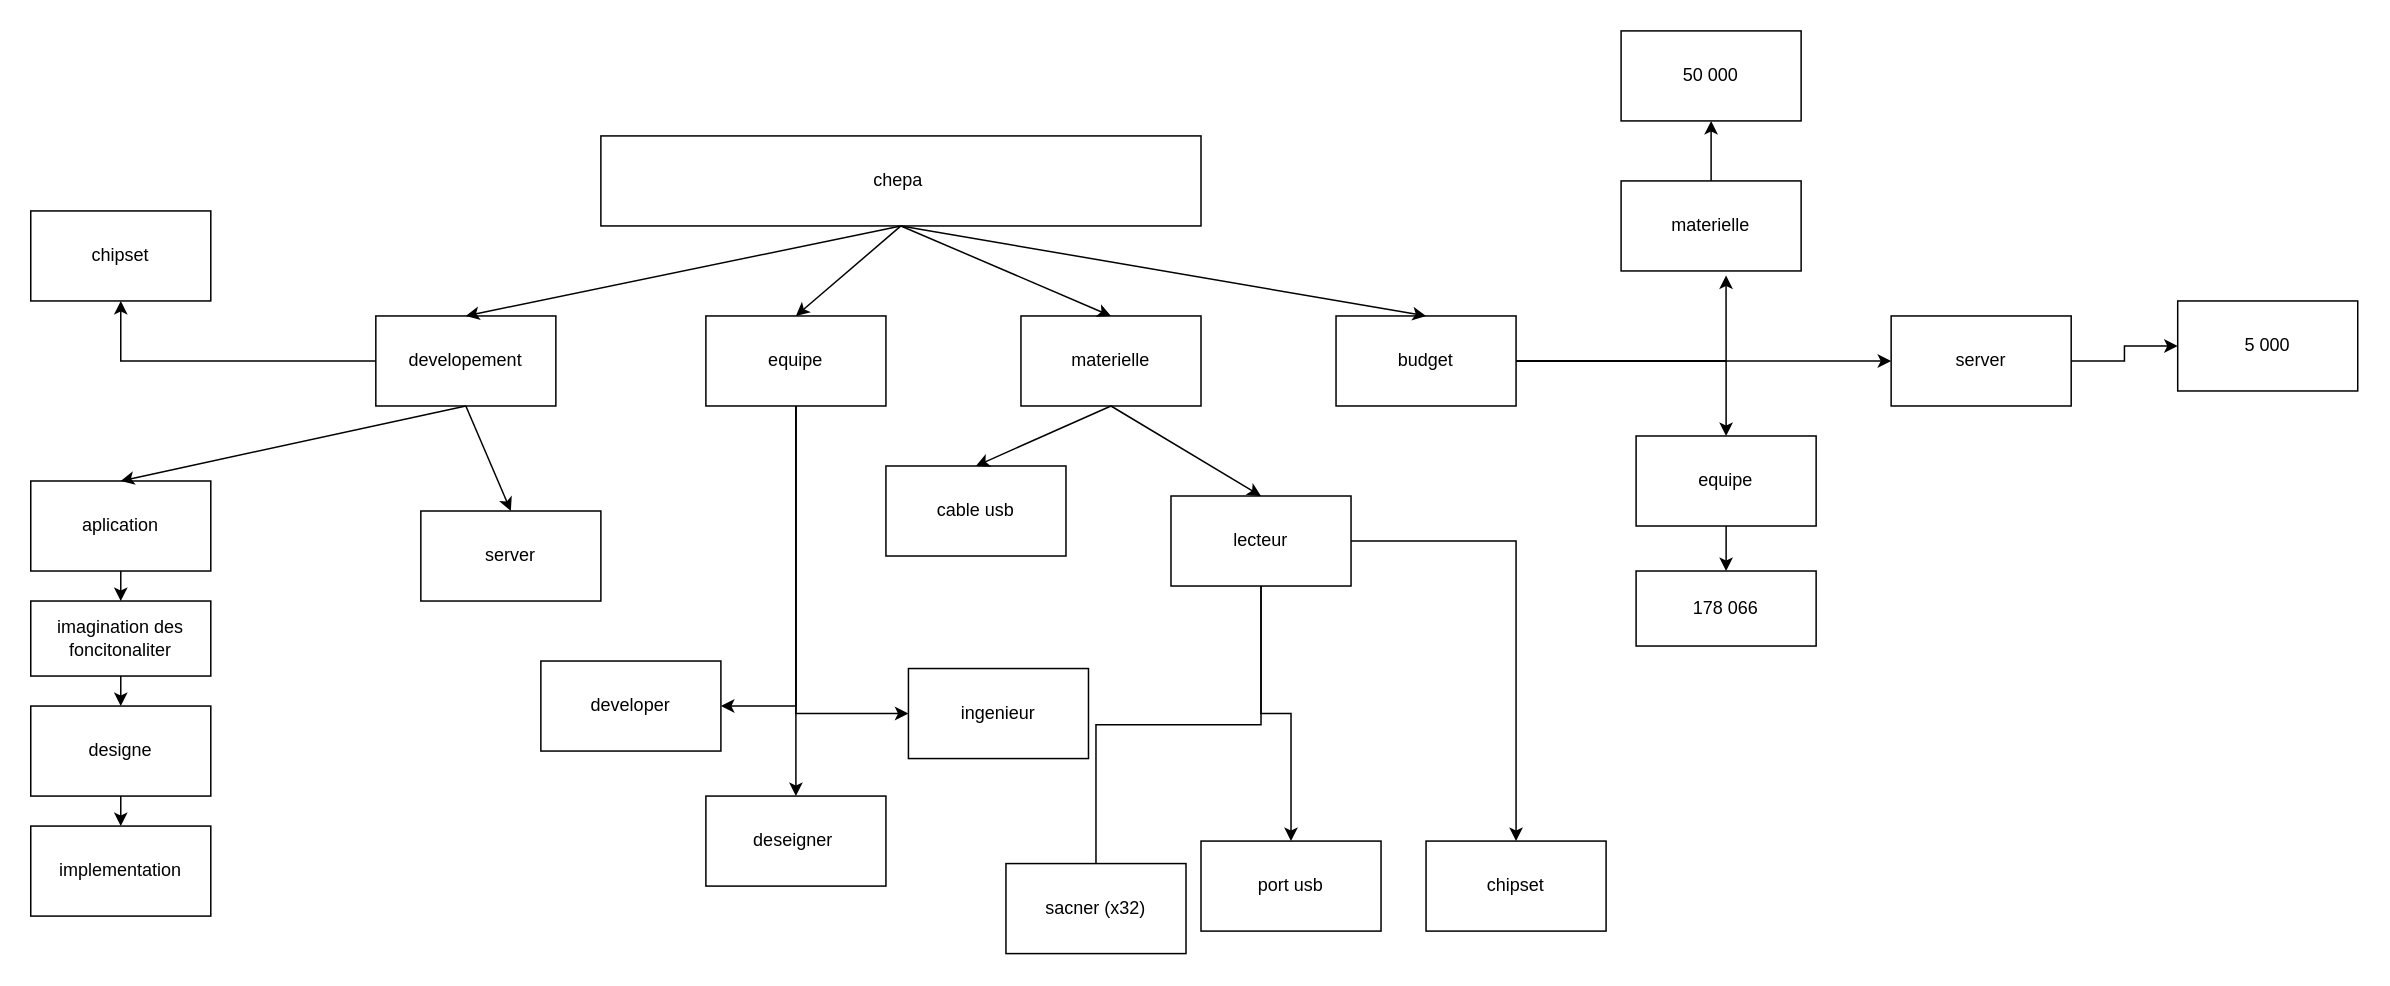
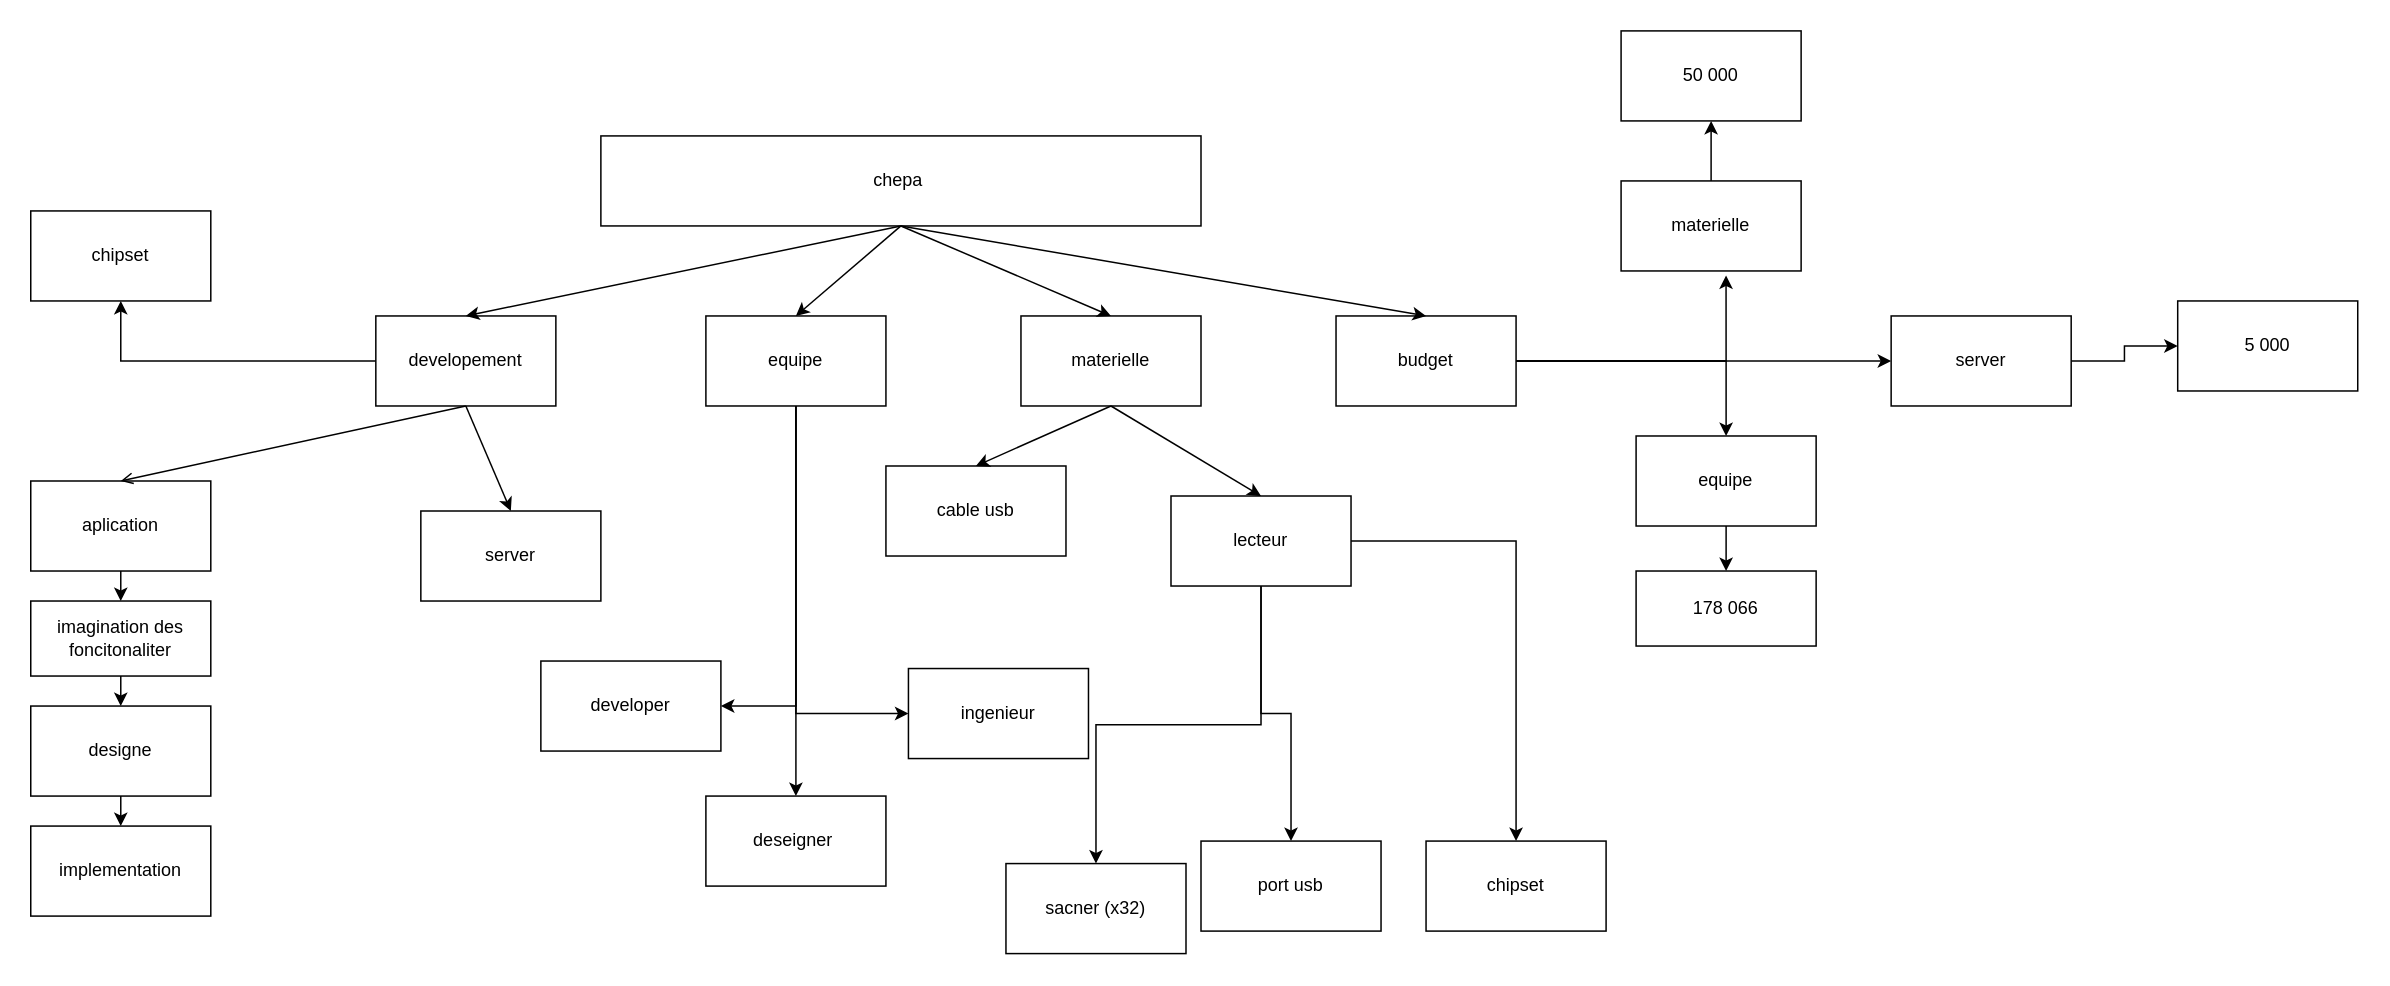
edge "developement" -> "aplication": arrowhead classic -> open
edge "lecteur" -- "sacner (x32)": arrowhead none -> classic
